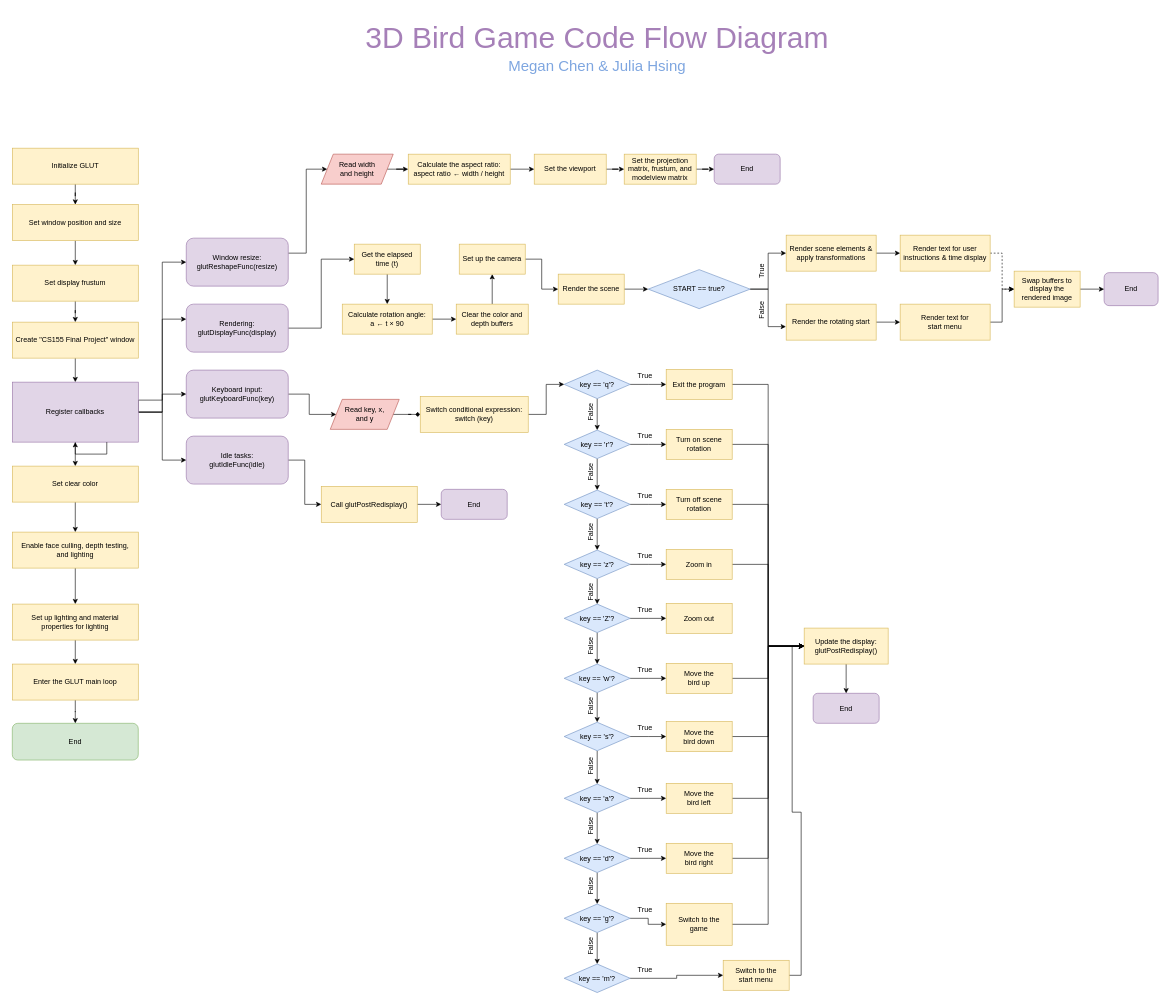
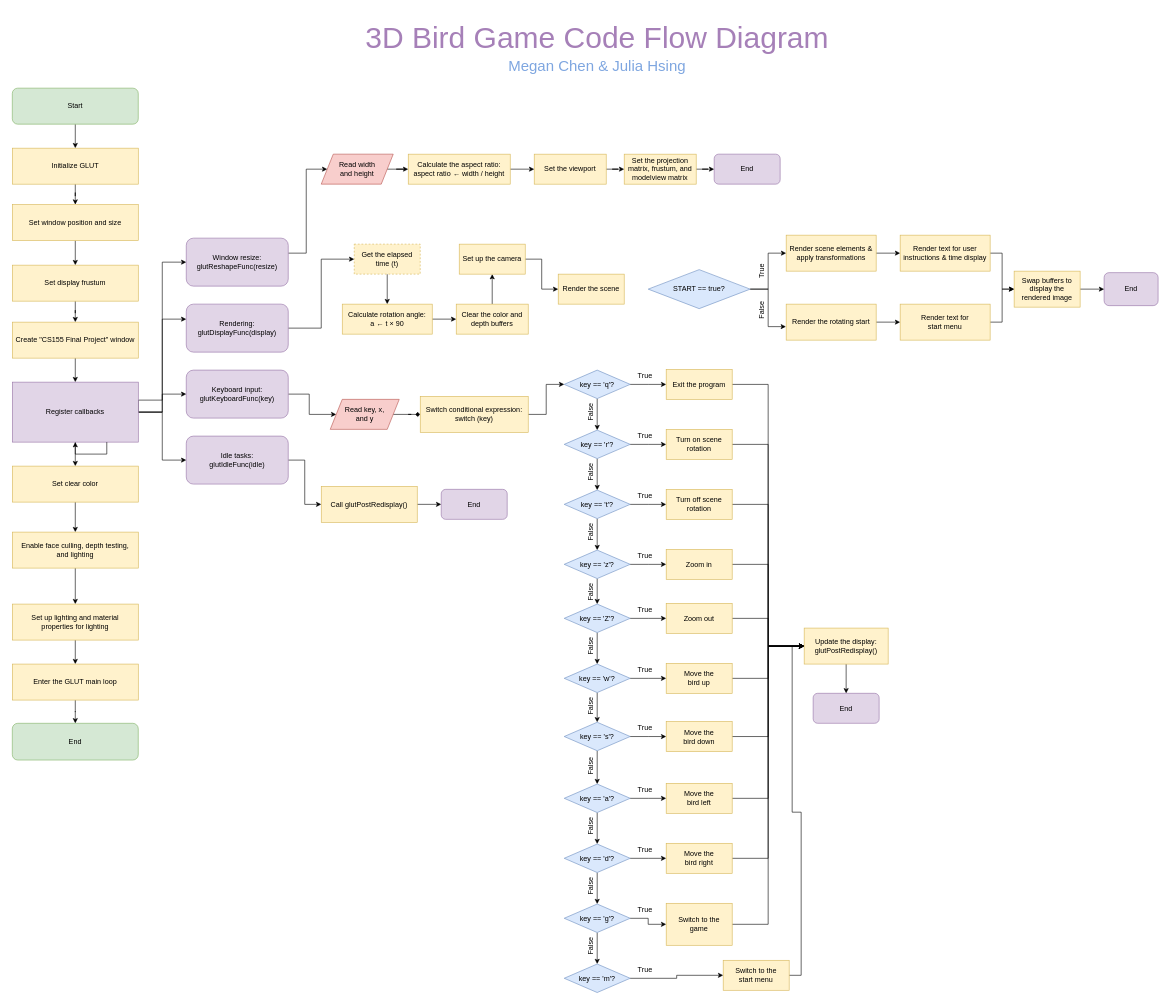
node "Start": added
edge "Start" -> "Initialize GLUT": added
node "Get the elapsed time (t)": style solid -> dashed
edge "Render text for user instructions & time display" -> "Swap buffers to display the rendered image": style dashed -> solid
edge "Render the scene" -> "START == true?": removed
edge "Zoom out" -> "Update the display: glutPostRedisplay()": added
